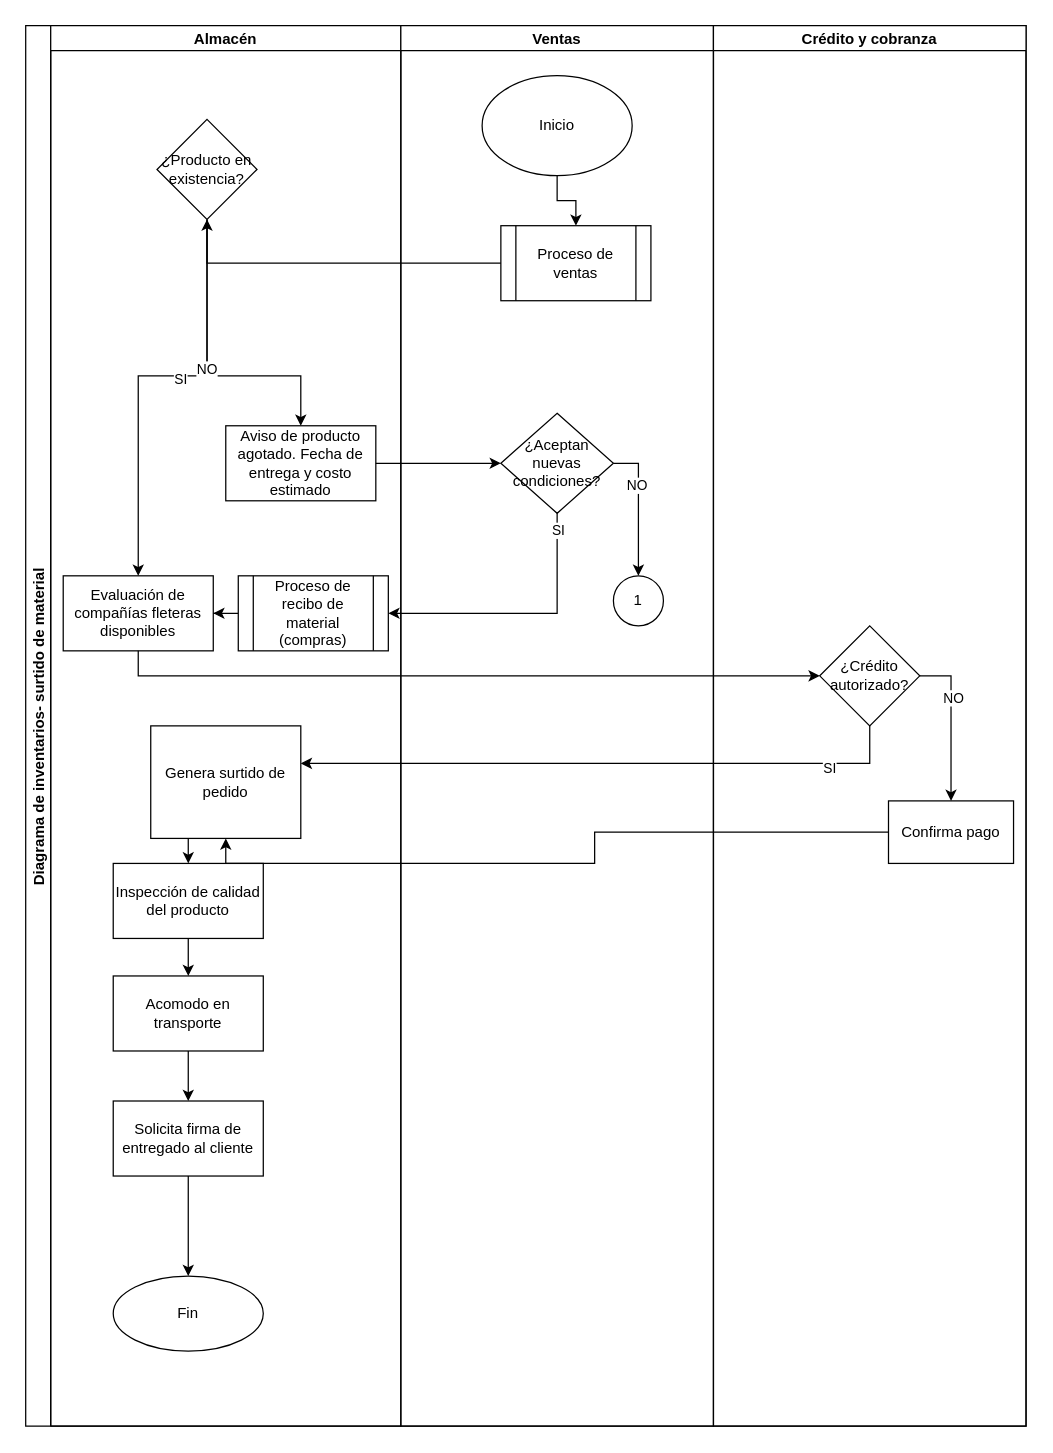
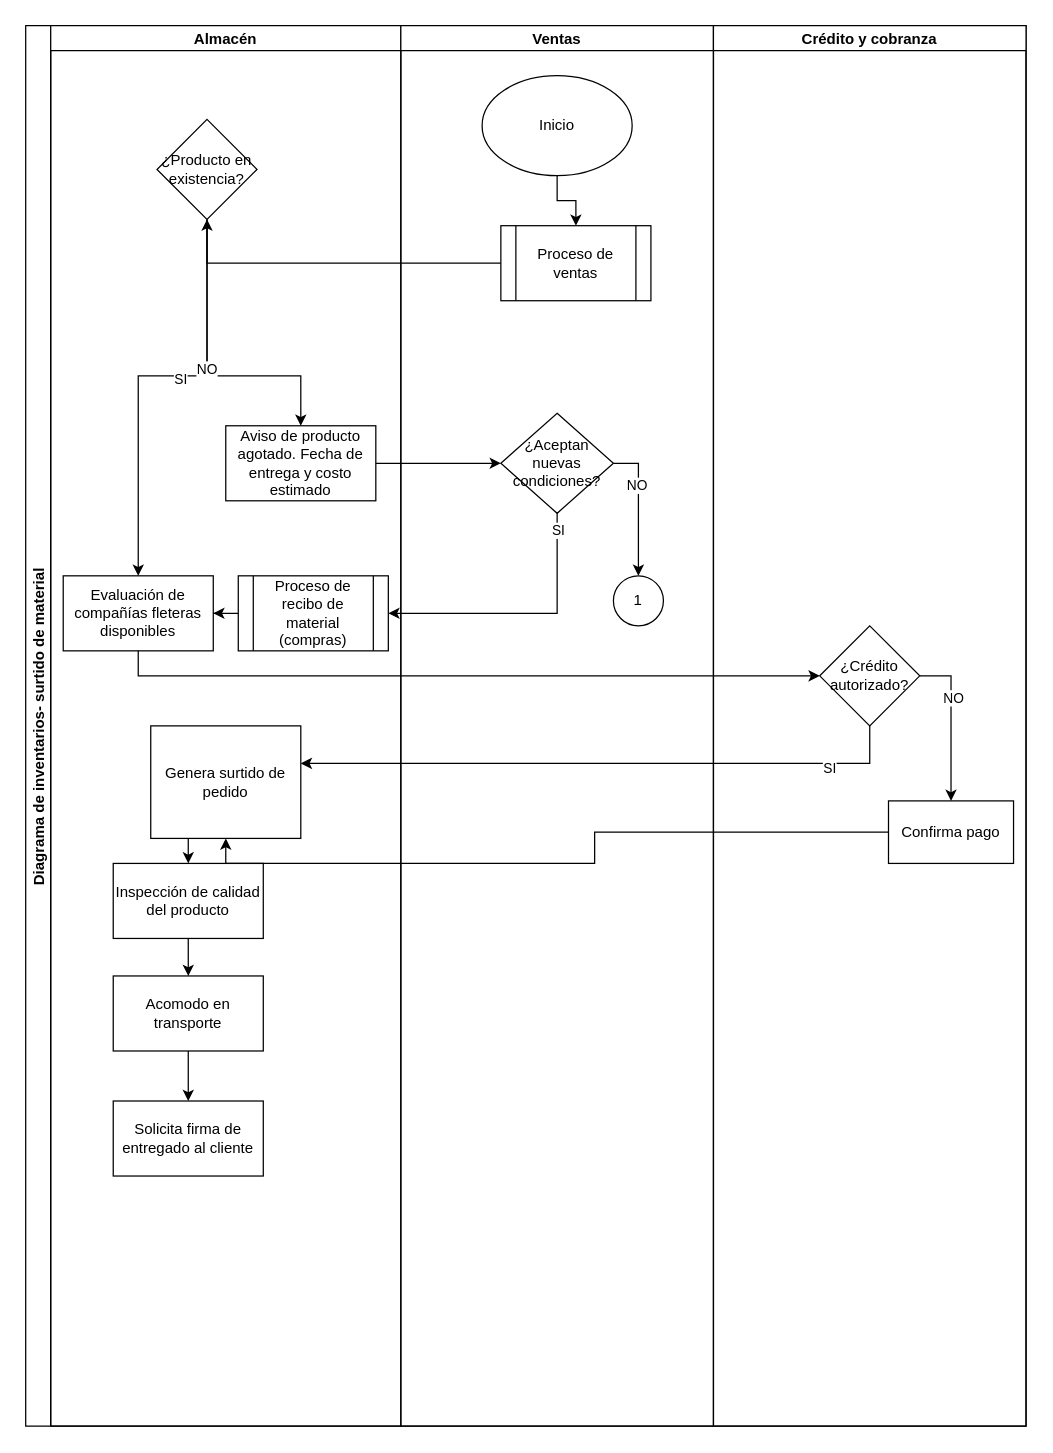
edge "Solicita firma de entregado al cliente" -> "Fin": removed
node "Fin": removed
